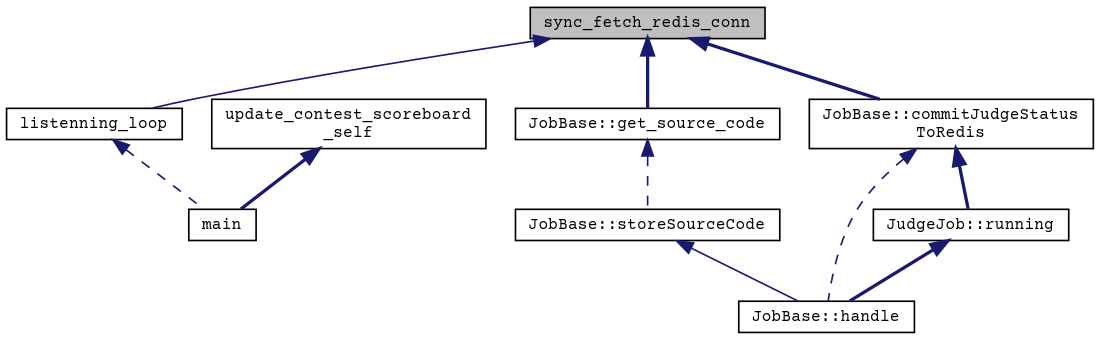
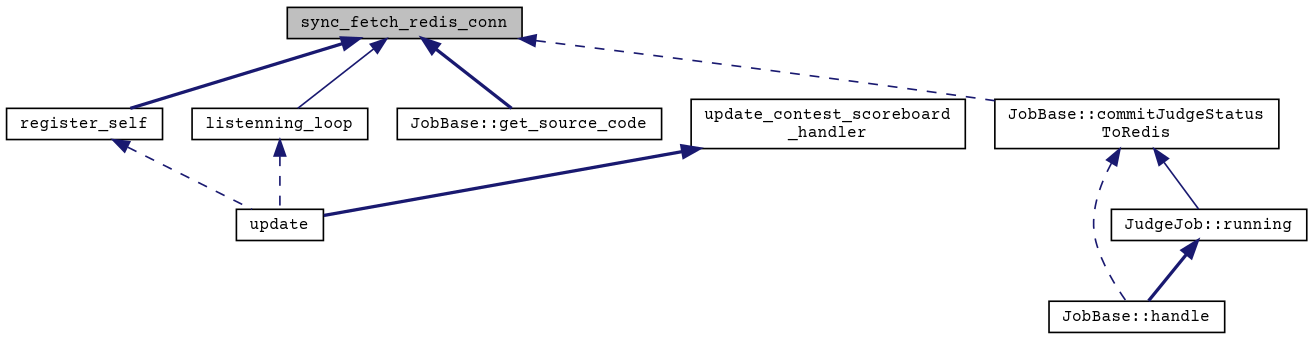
edge "JobBase::commitJudgeStatus ToRedis" -> "sync_fetch_redis_conn": style bold -> dashed
node "register_self": added
node "update_contest_scoreboard _self": label "update_contest_scoreboard _self" -> "update_contest_scoreboard _handler"
edge "JudgeJob::running" -> "JobBase::commitJudgeStatus ToRedis": style bold -> solid
node "main": label "main" -> "update"
node "JobBase::storeSourceCode": removed
